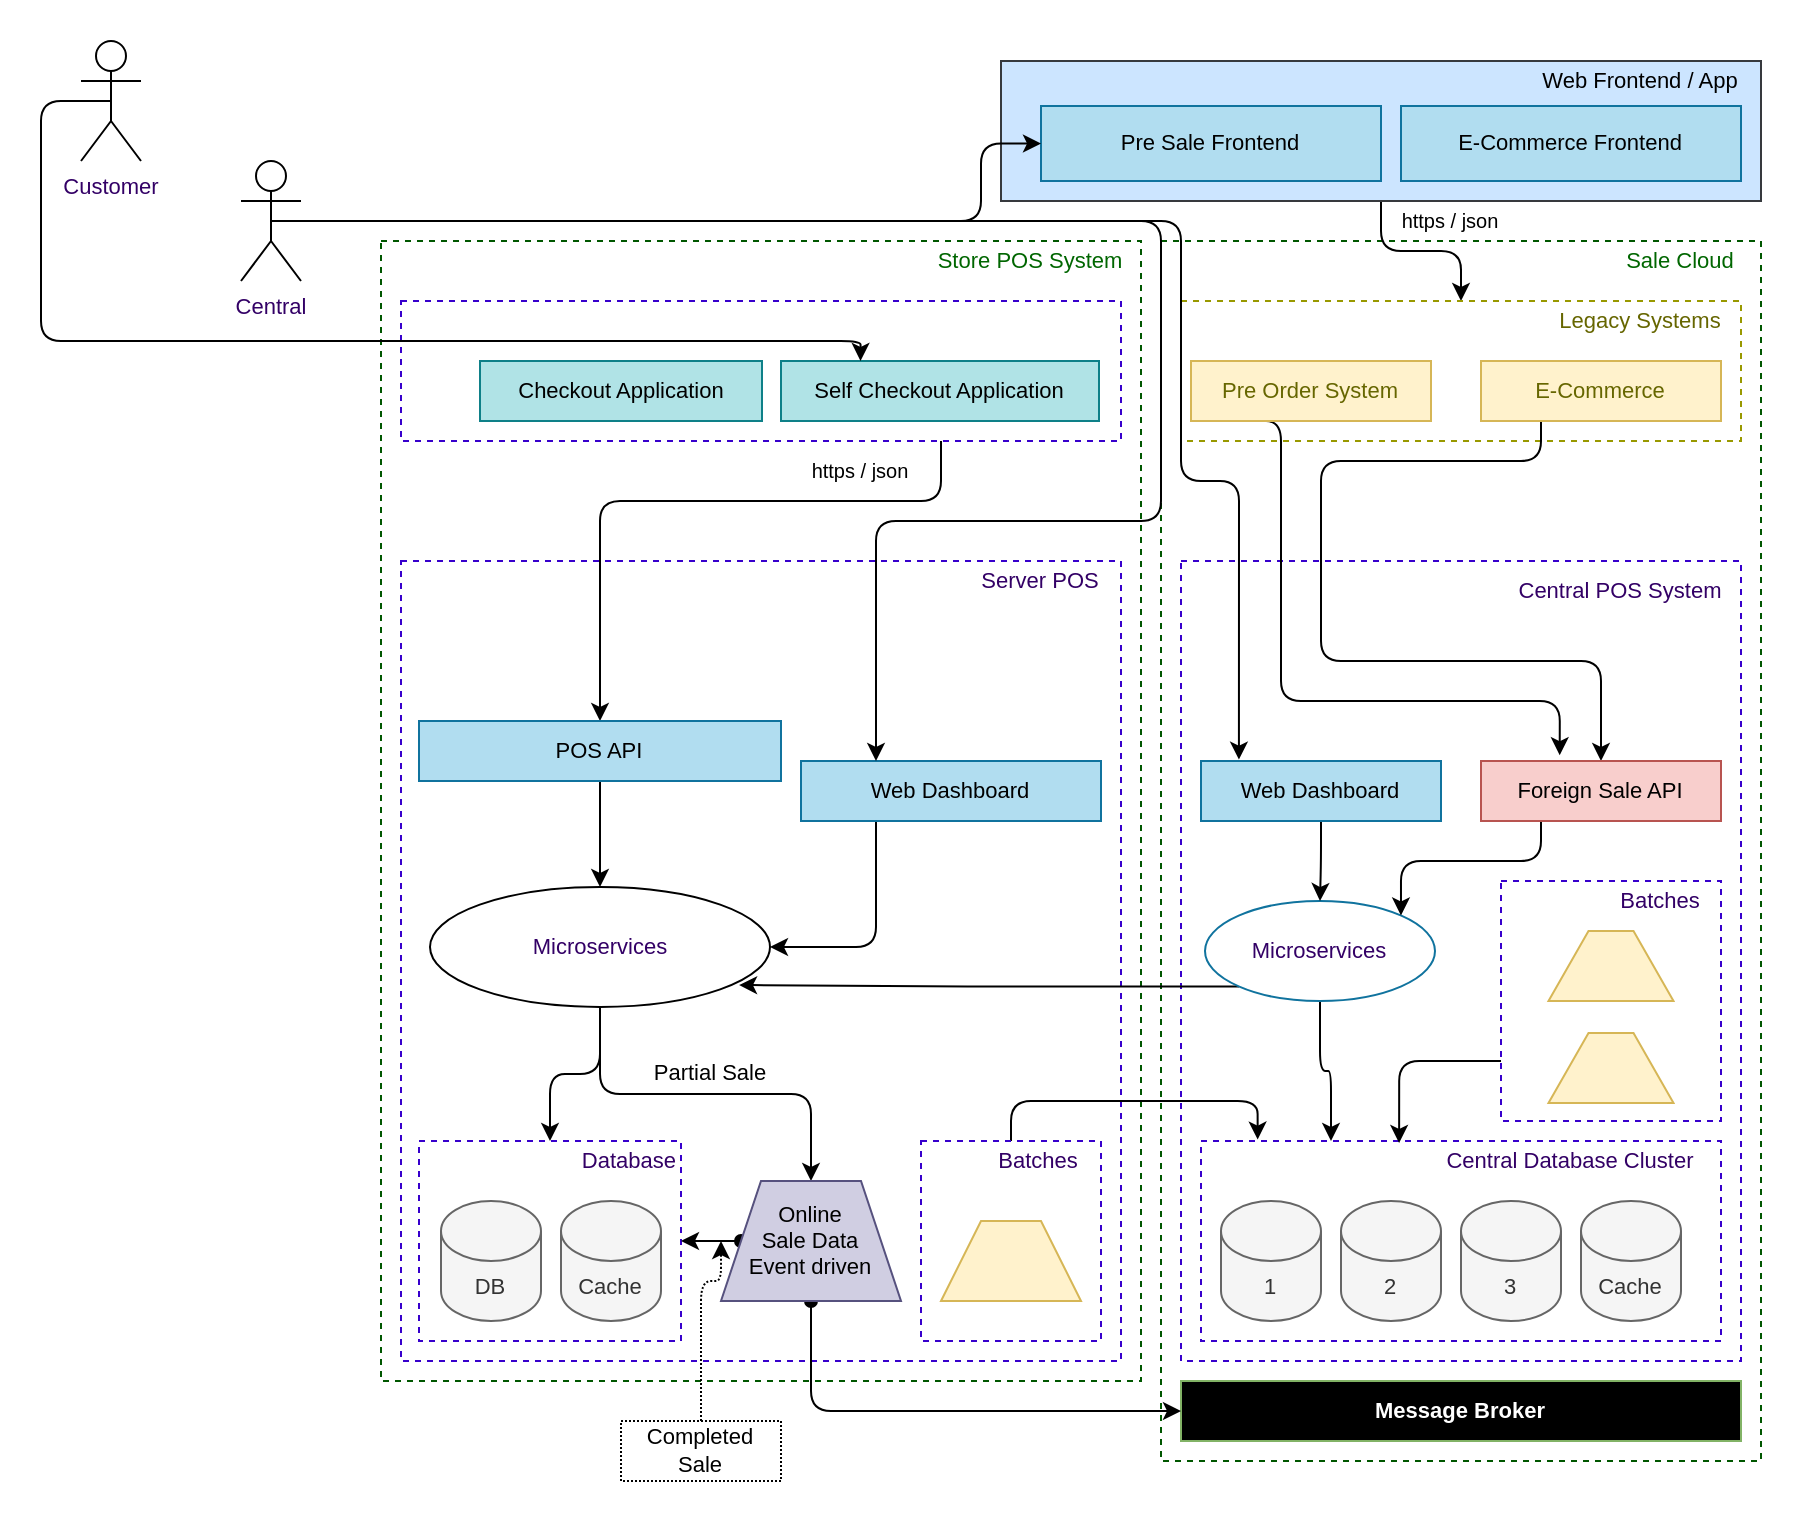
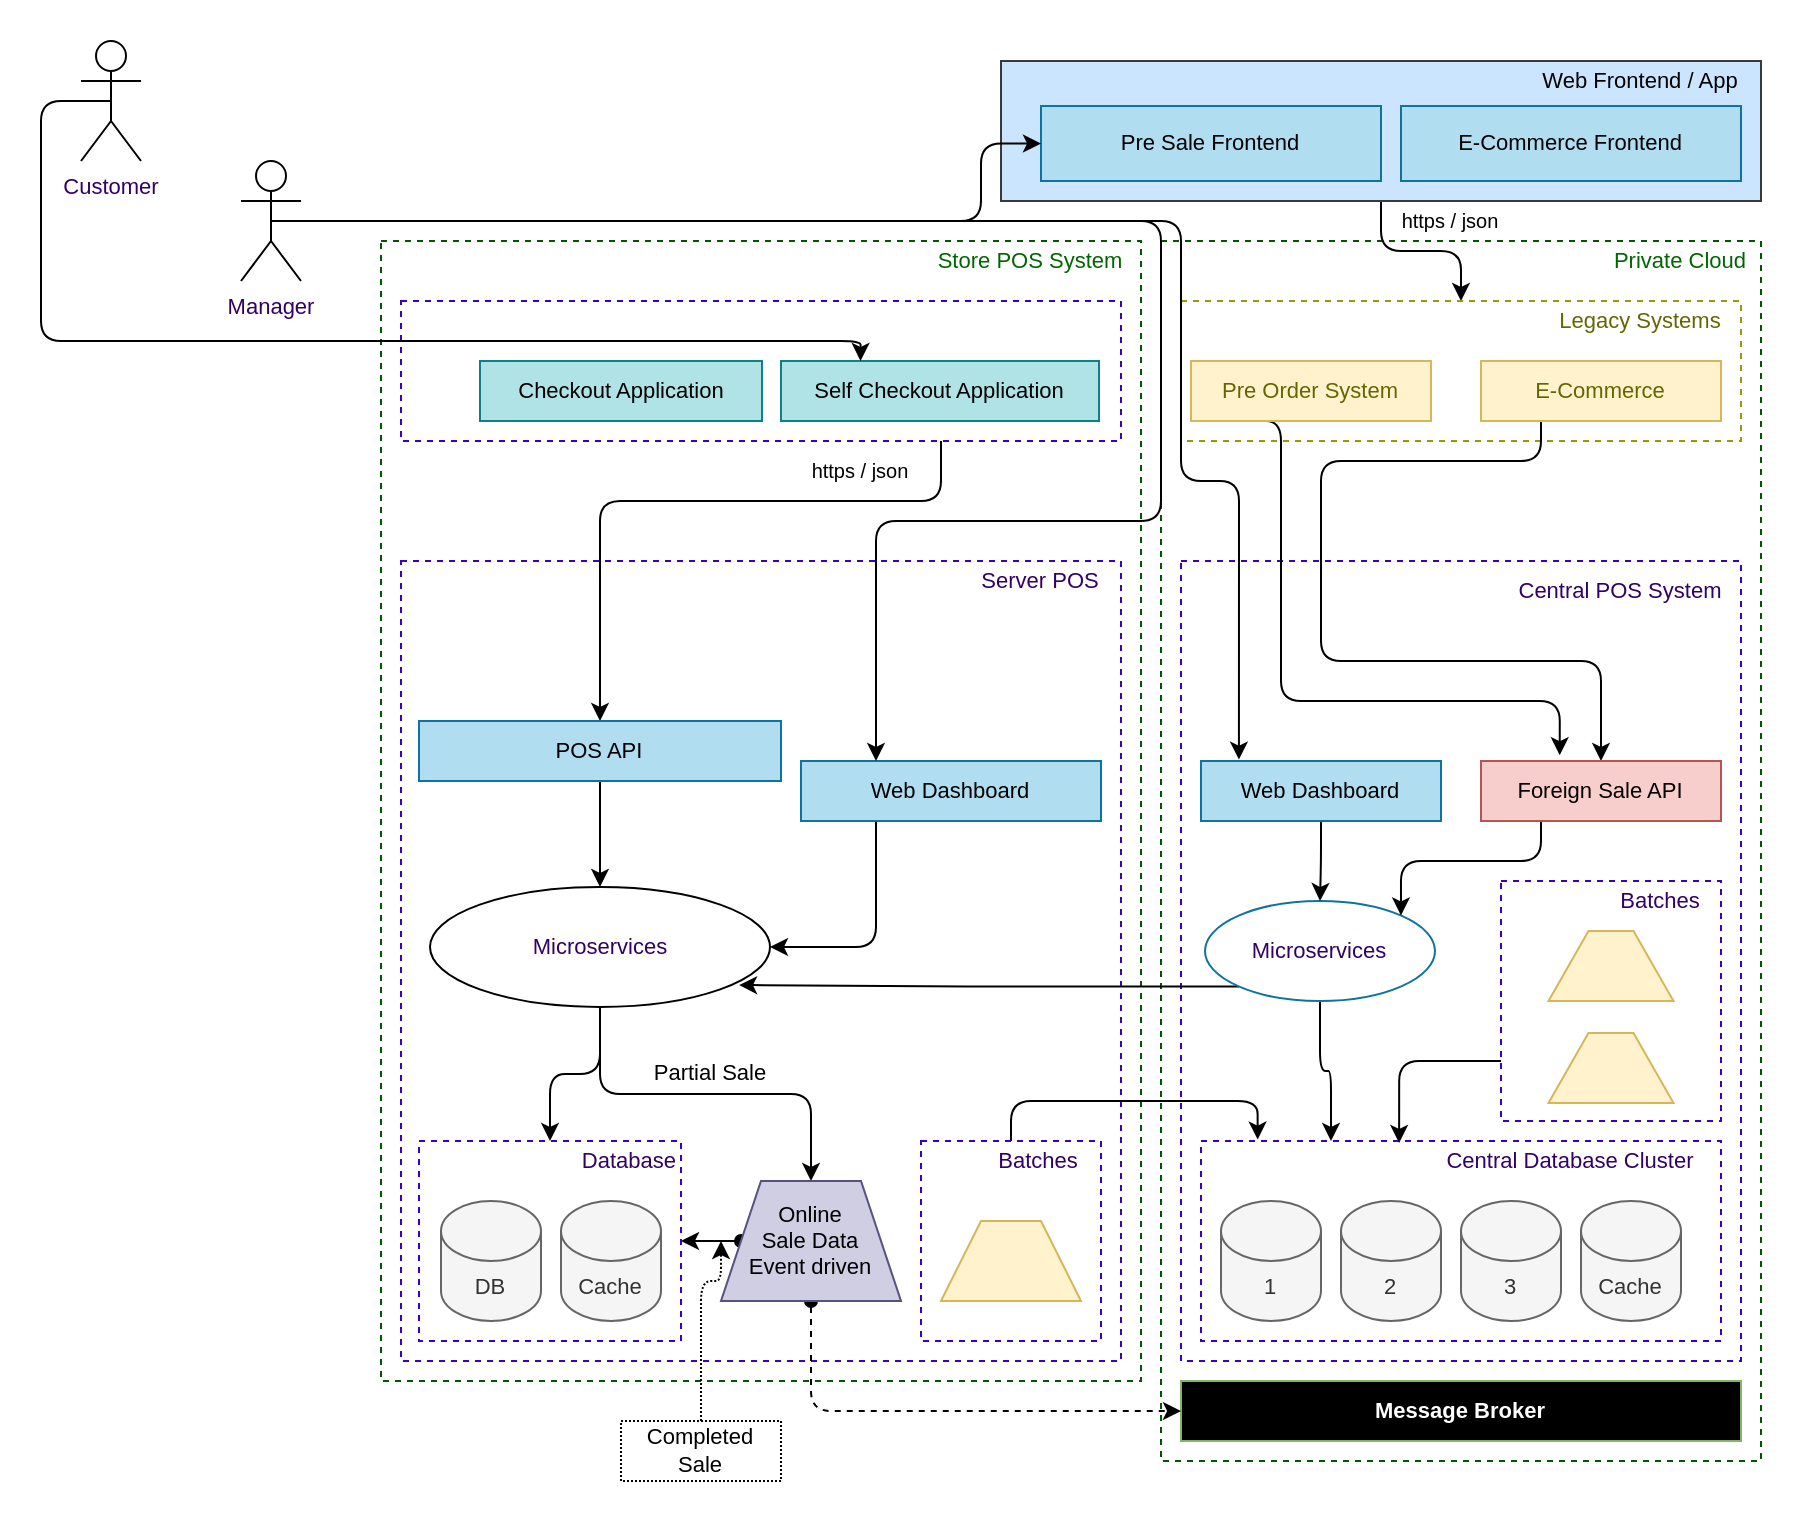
node "Sale Cloud": label "Sale Cloud" -> "Private Cloud"
node "Central": label "Central" -> "Manager"
edge "Online Sale Data Event driven" -- "Message Broker": style solid -> dashed
